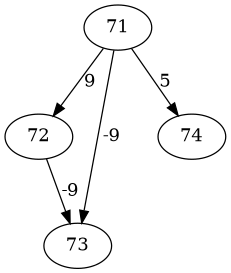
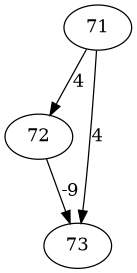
edge "71" -> "72": label "9" -> "4"
edge "71" -> "73": label "-9" -> "4"
node "74": removed
